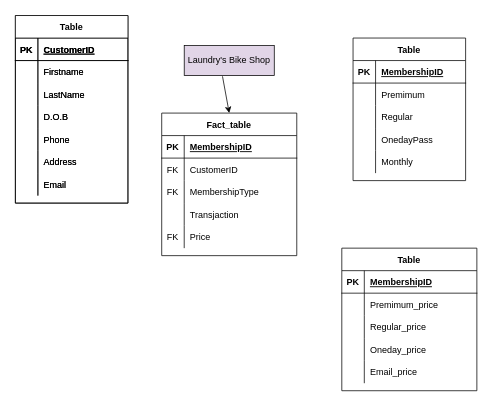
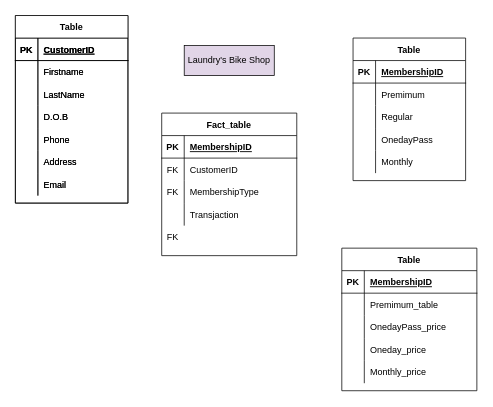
edge "Laundry's Bike Shop" -> "Fact_table": removed
node "Price": removed
node "Premimum_price": label "Premimum_price" -> "Premimum_table"
node "Regular_price": label "Regular_price" -> "OnedayPass_price"
node "Email_price": label "Email_price" -> "Monthly_price"
